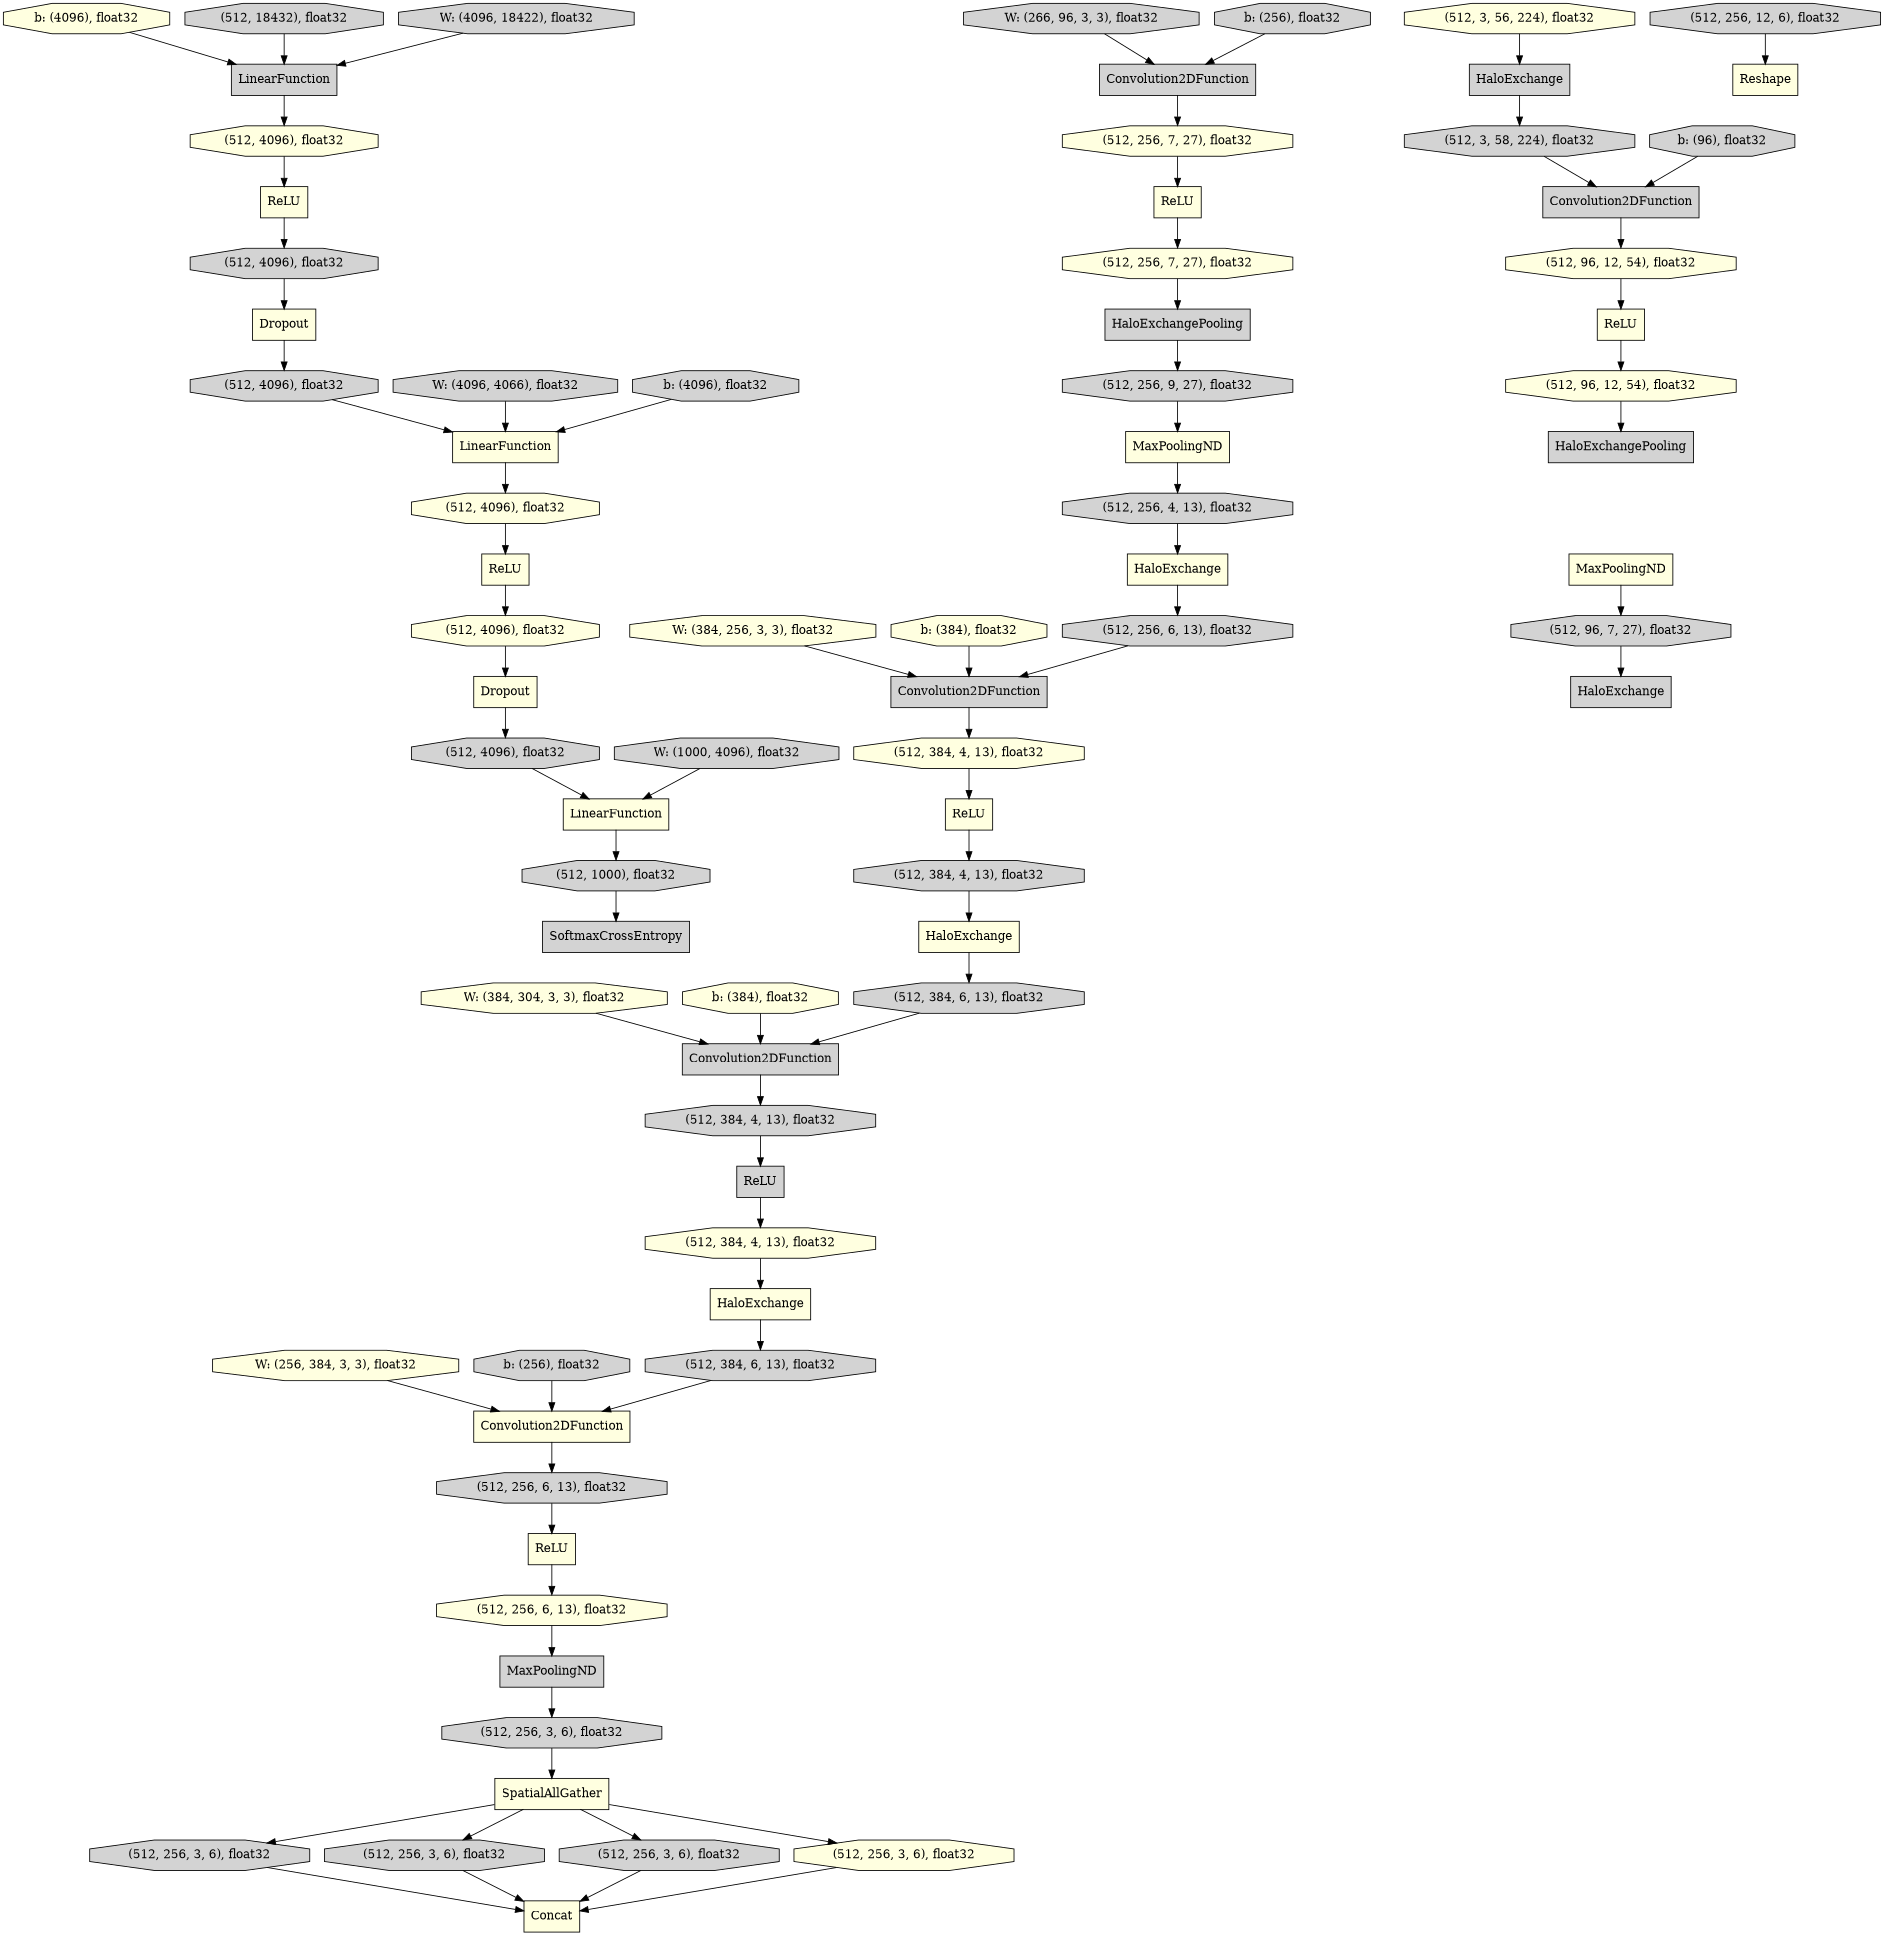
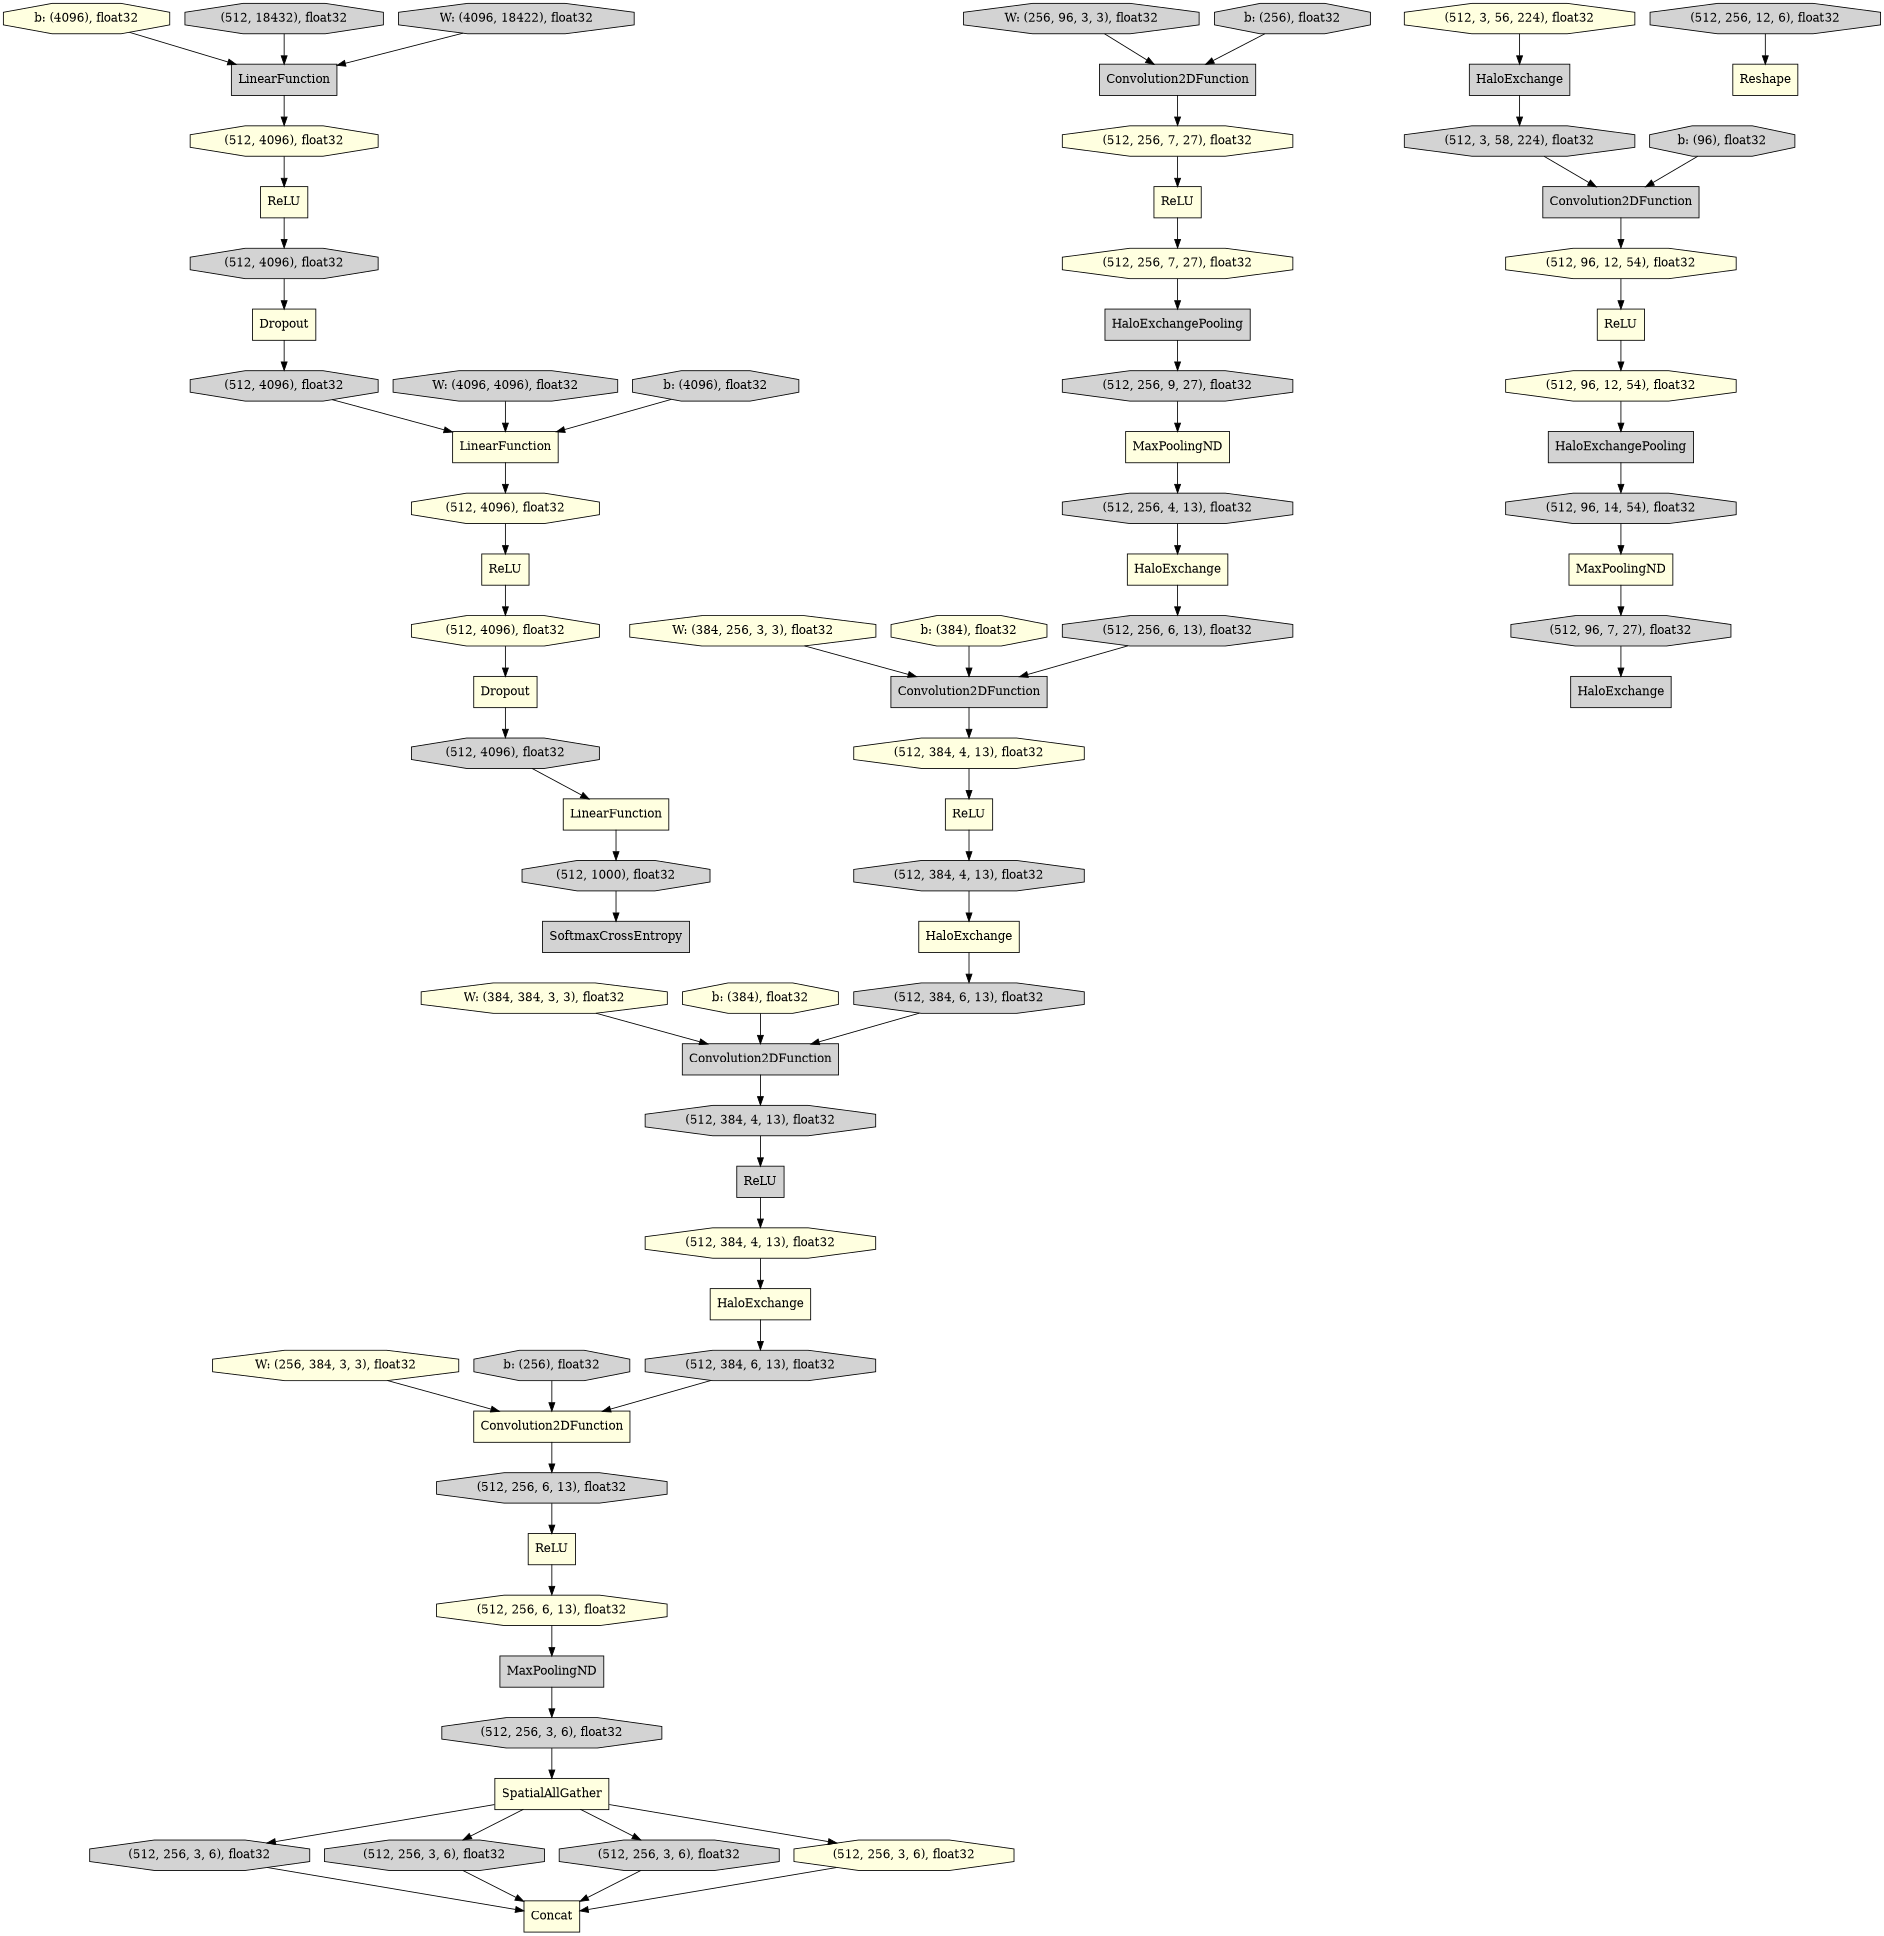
node "W: (266, 96, 3, 3), float32": label "W: (266, 96, 3, 3), float32" -> "W: (256, 96, 3, 3), float32"
node "W: (4096, 4066), float32": label "W: (4096, 4066), float32" -> "W: (4096, 4096), float32"
node "(512, 96, 14, 54), float32": added
node "W: (1000, 4096), float32": removed
node "W: (384, 304, 3, 3), float32": label "W: (384, 304, 3, 3), float32" -> "W: (384, 384, 3, 3), float32"
